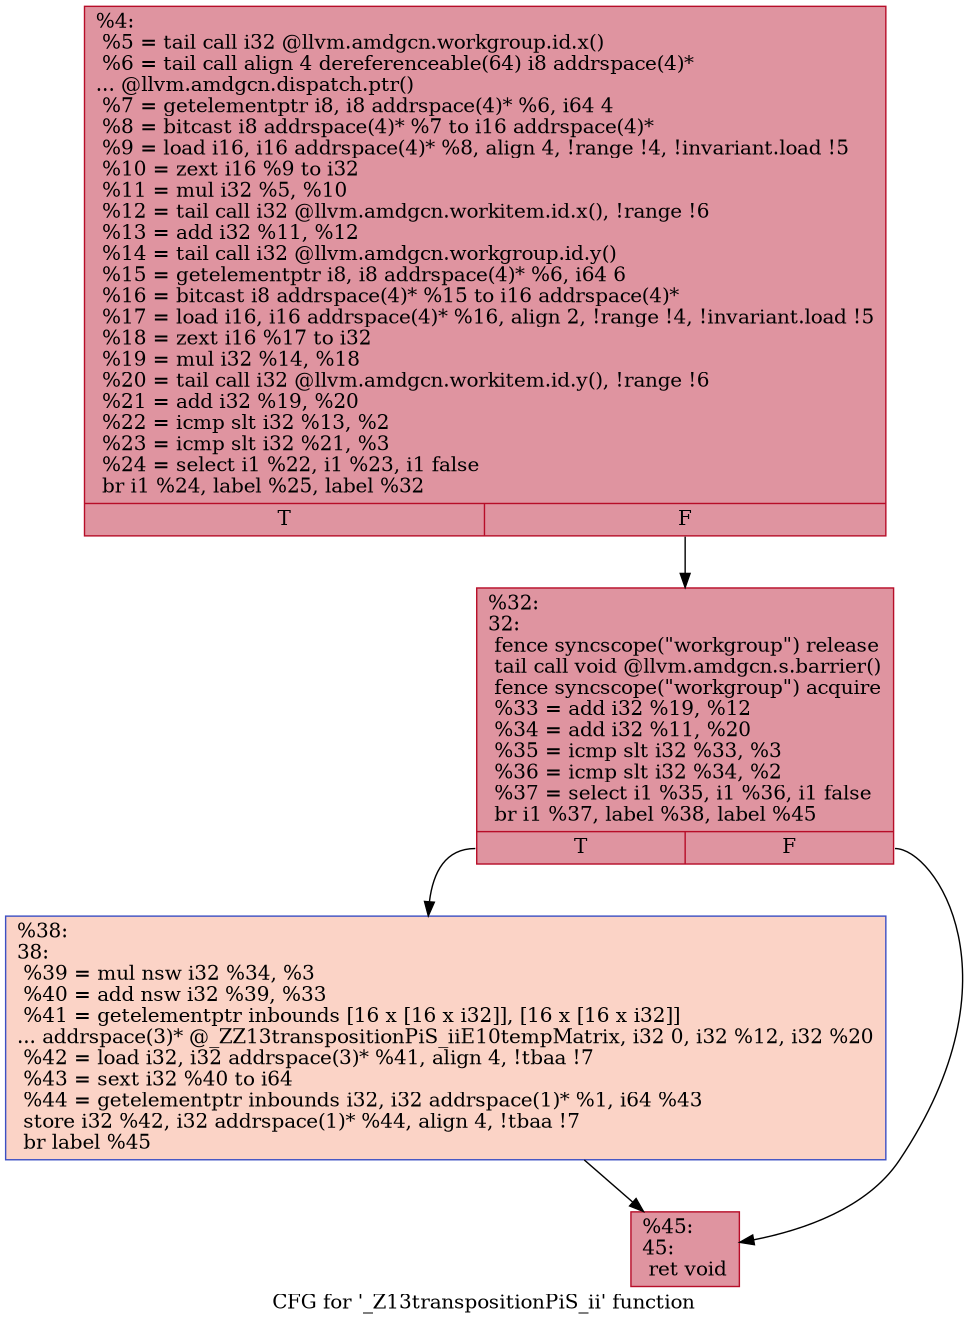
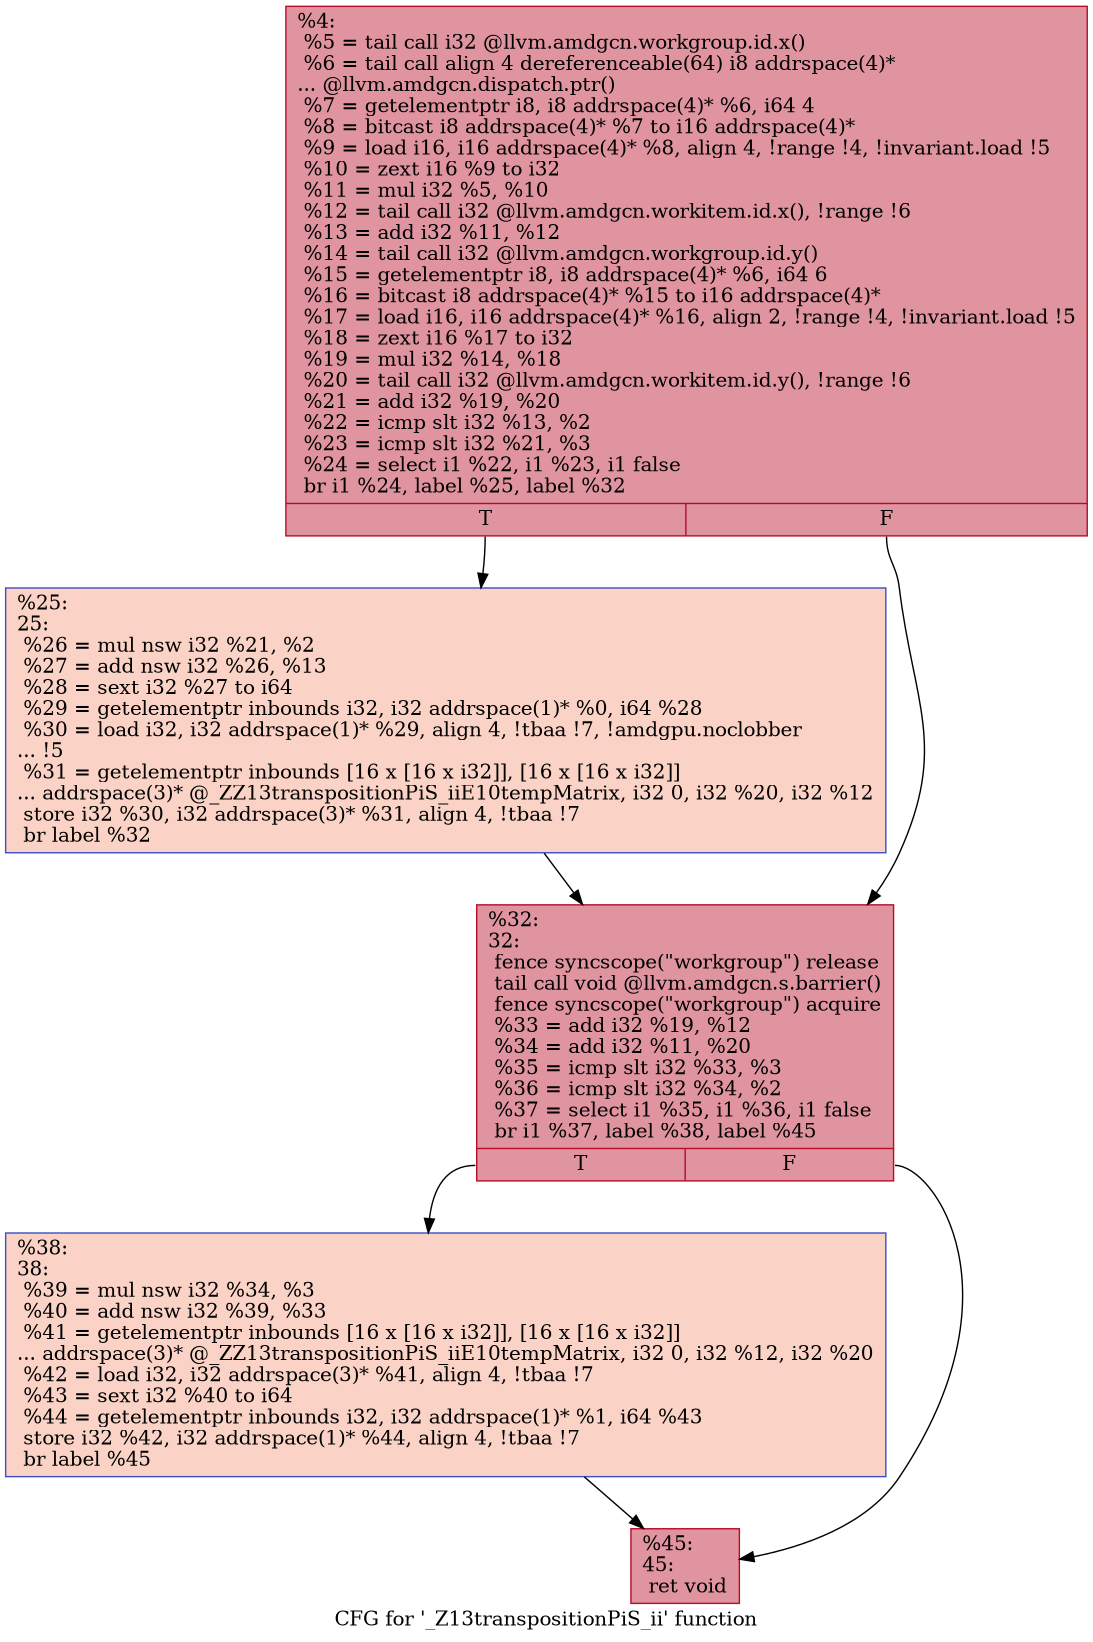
node "%25:": added
